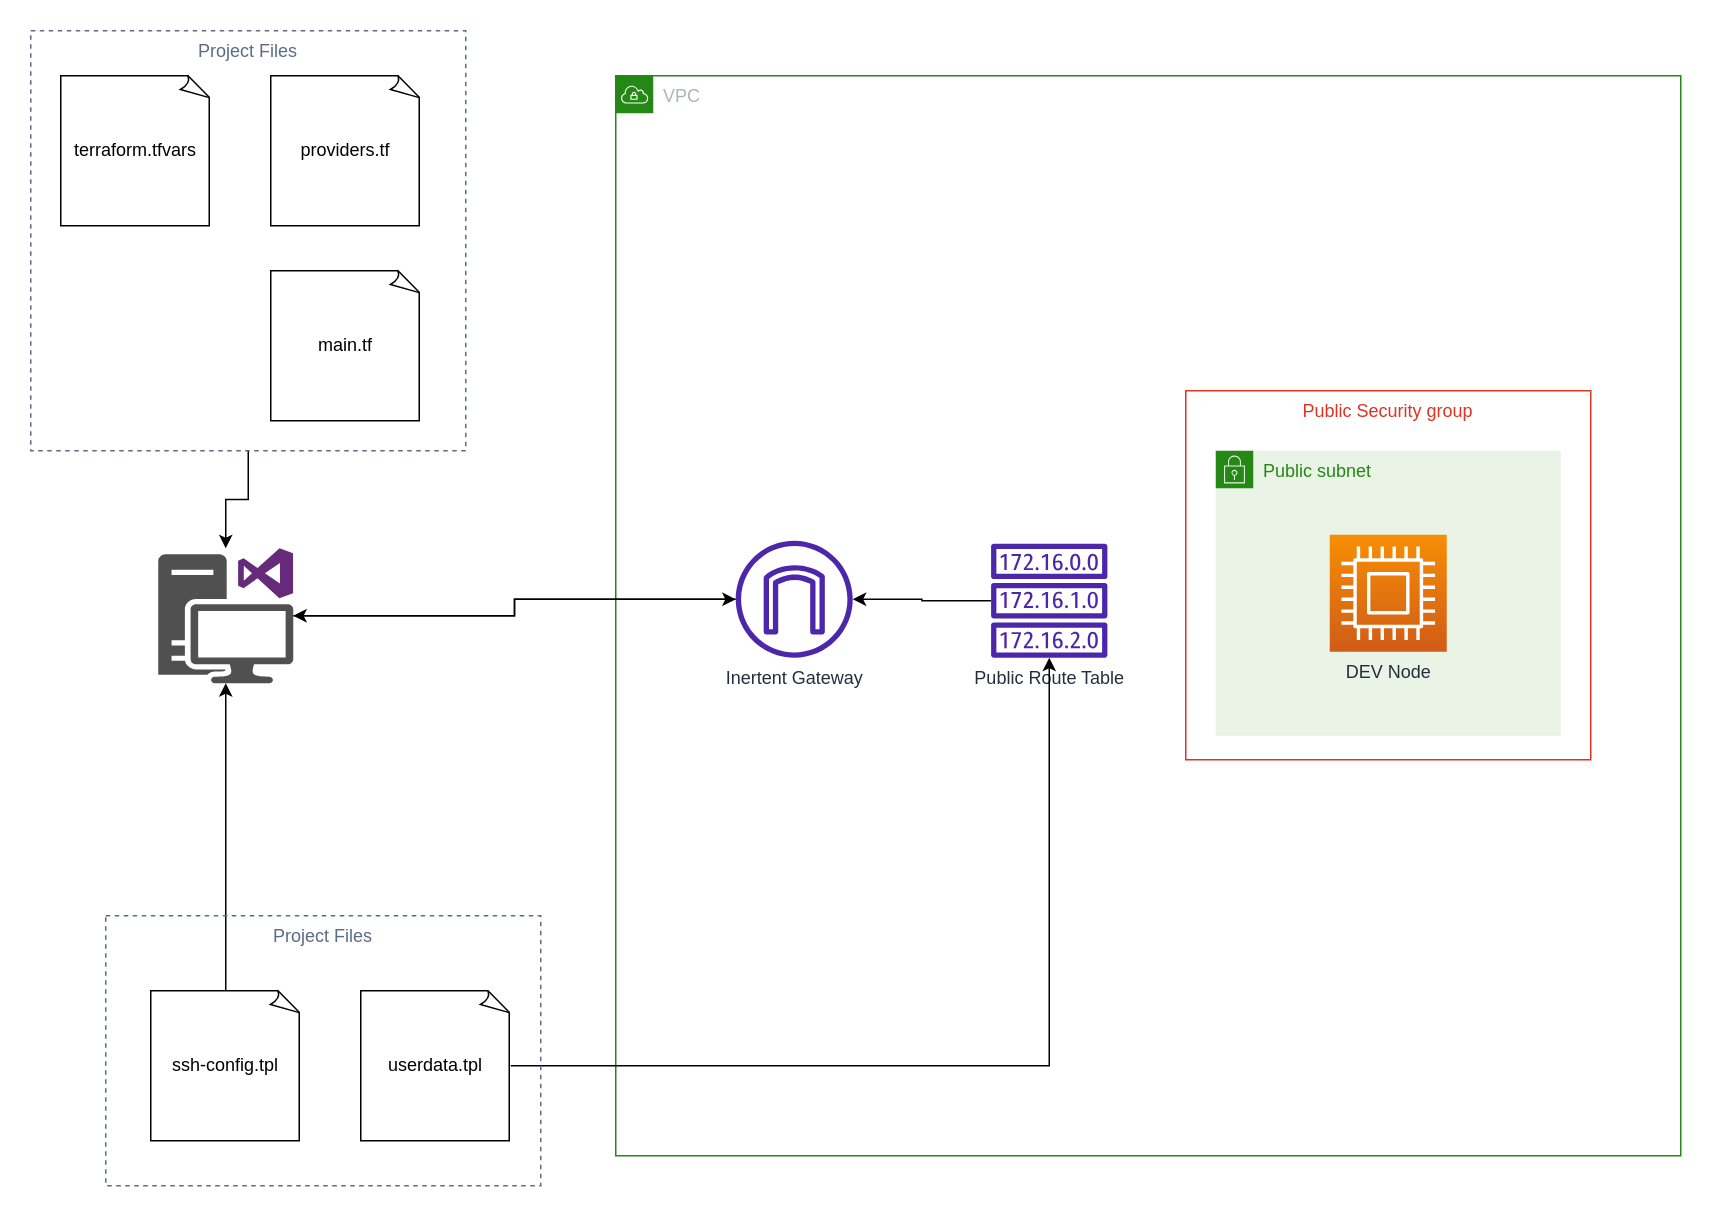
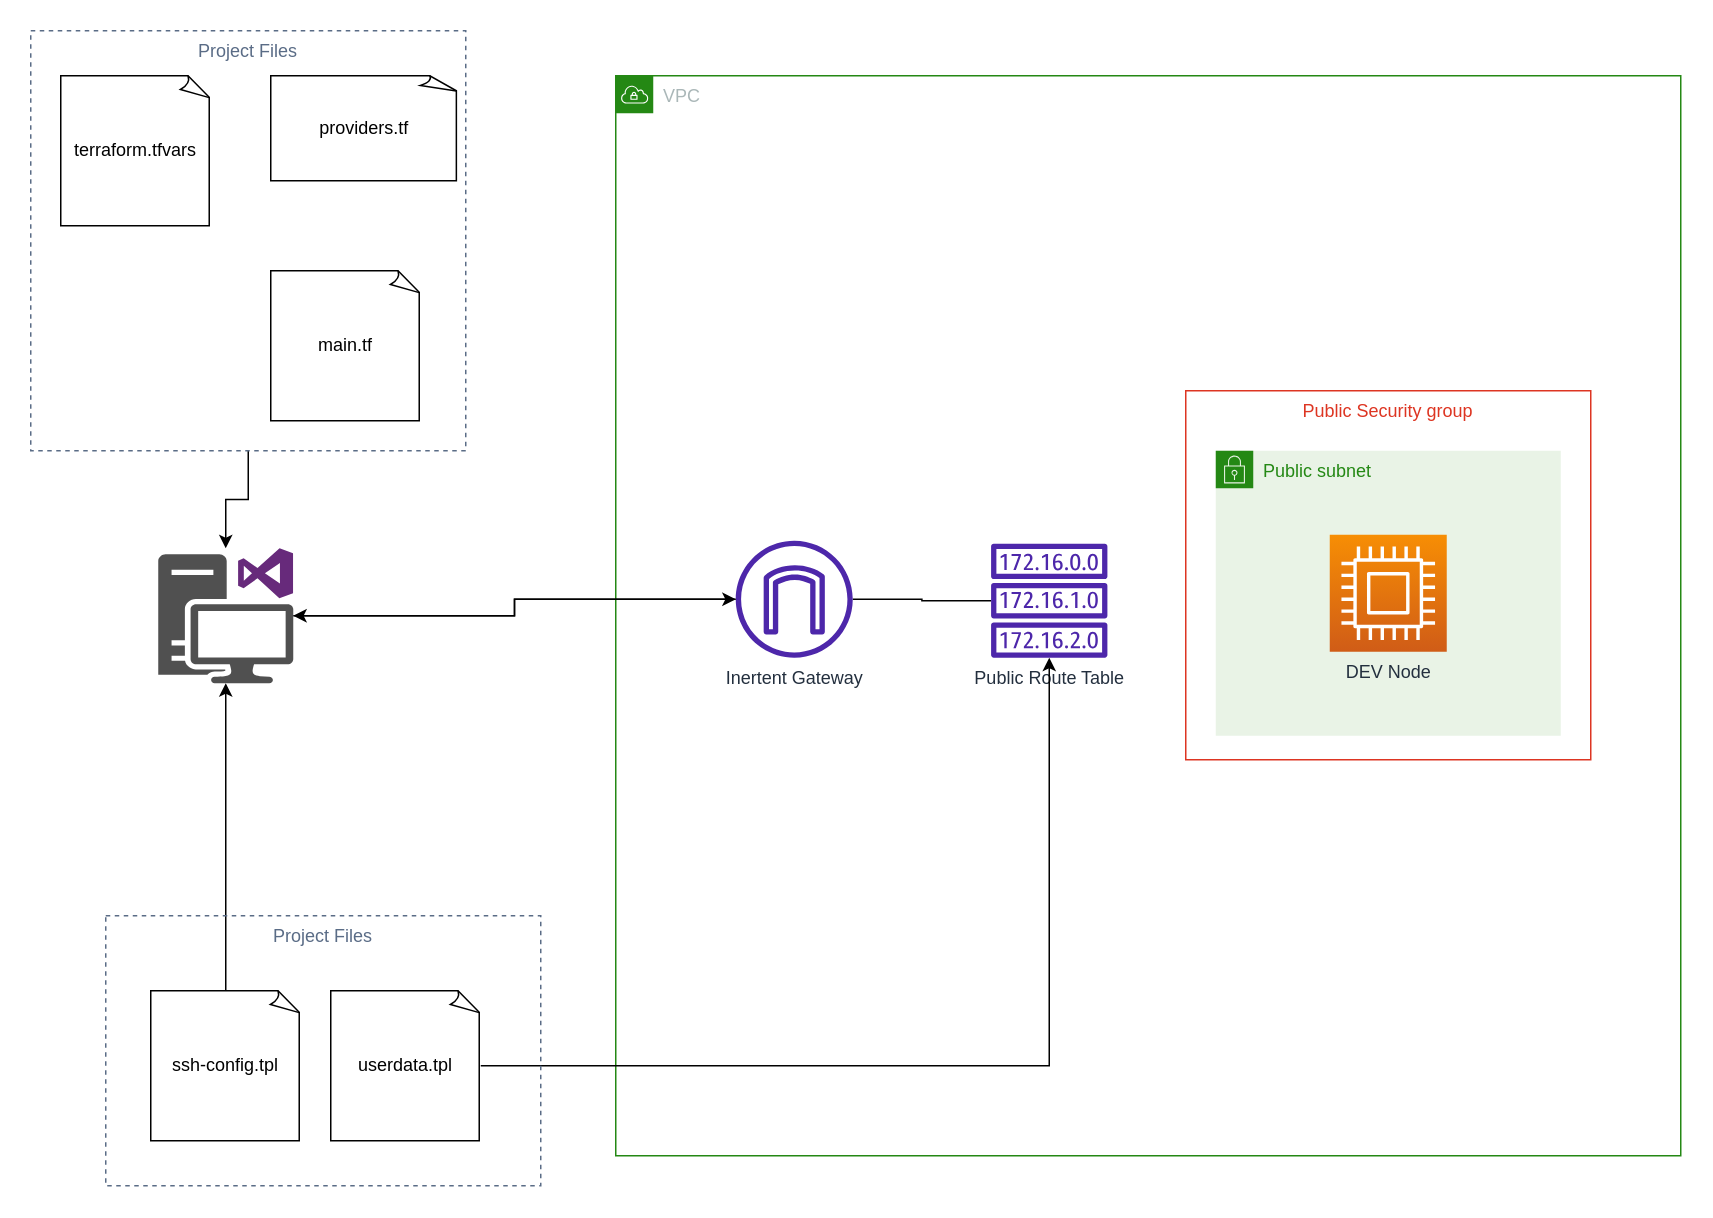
node "providers.tf": size 150x150 -> 188x105
edge "Public Route Table" -> "Inertent Gateway": arrowhead classic -> none
node "userdata.tpl": moved (436, 1066) -> (406, 1066)
